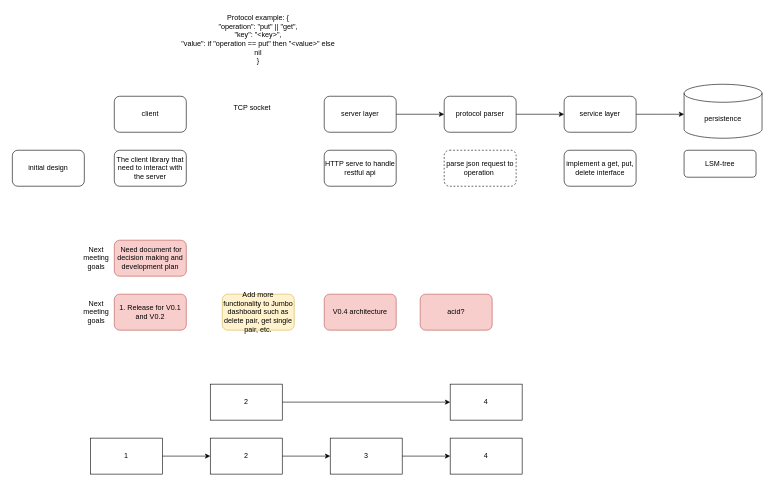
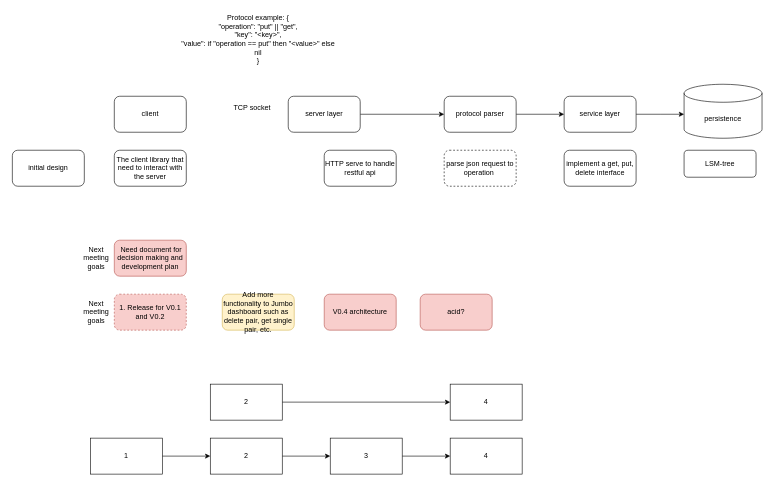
node "server layer": moved (360, 114) -> (324, 114)
node "1. Release for V0.1 and V0.2": style solid -> dashed
